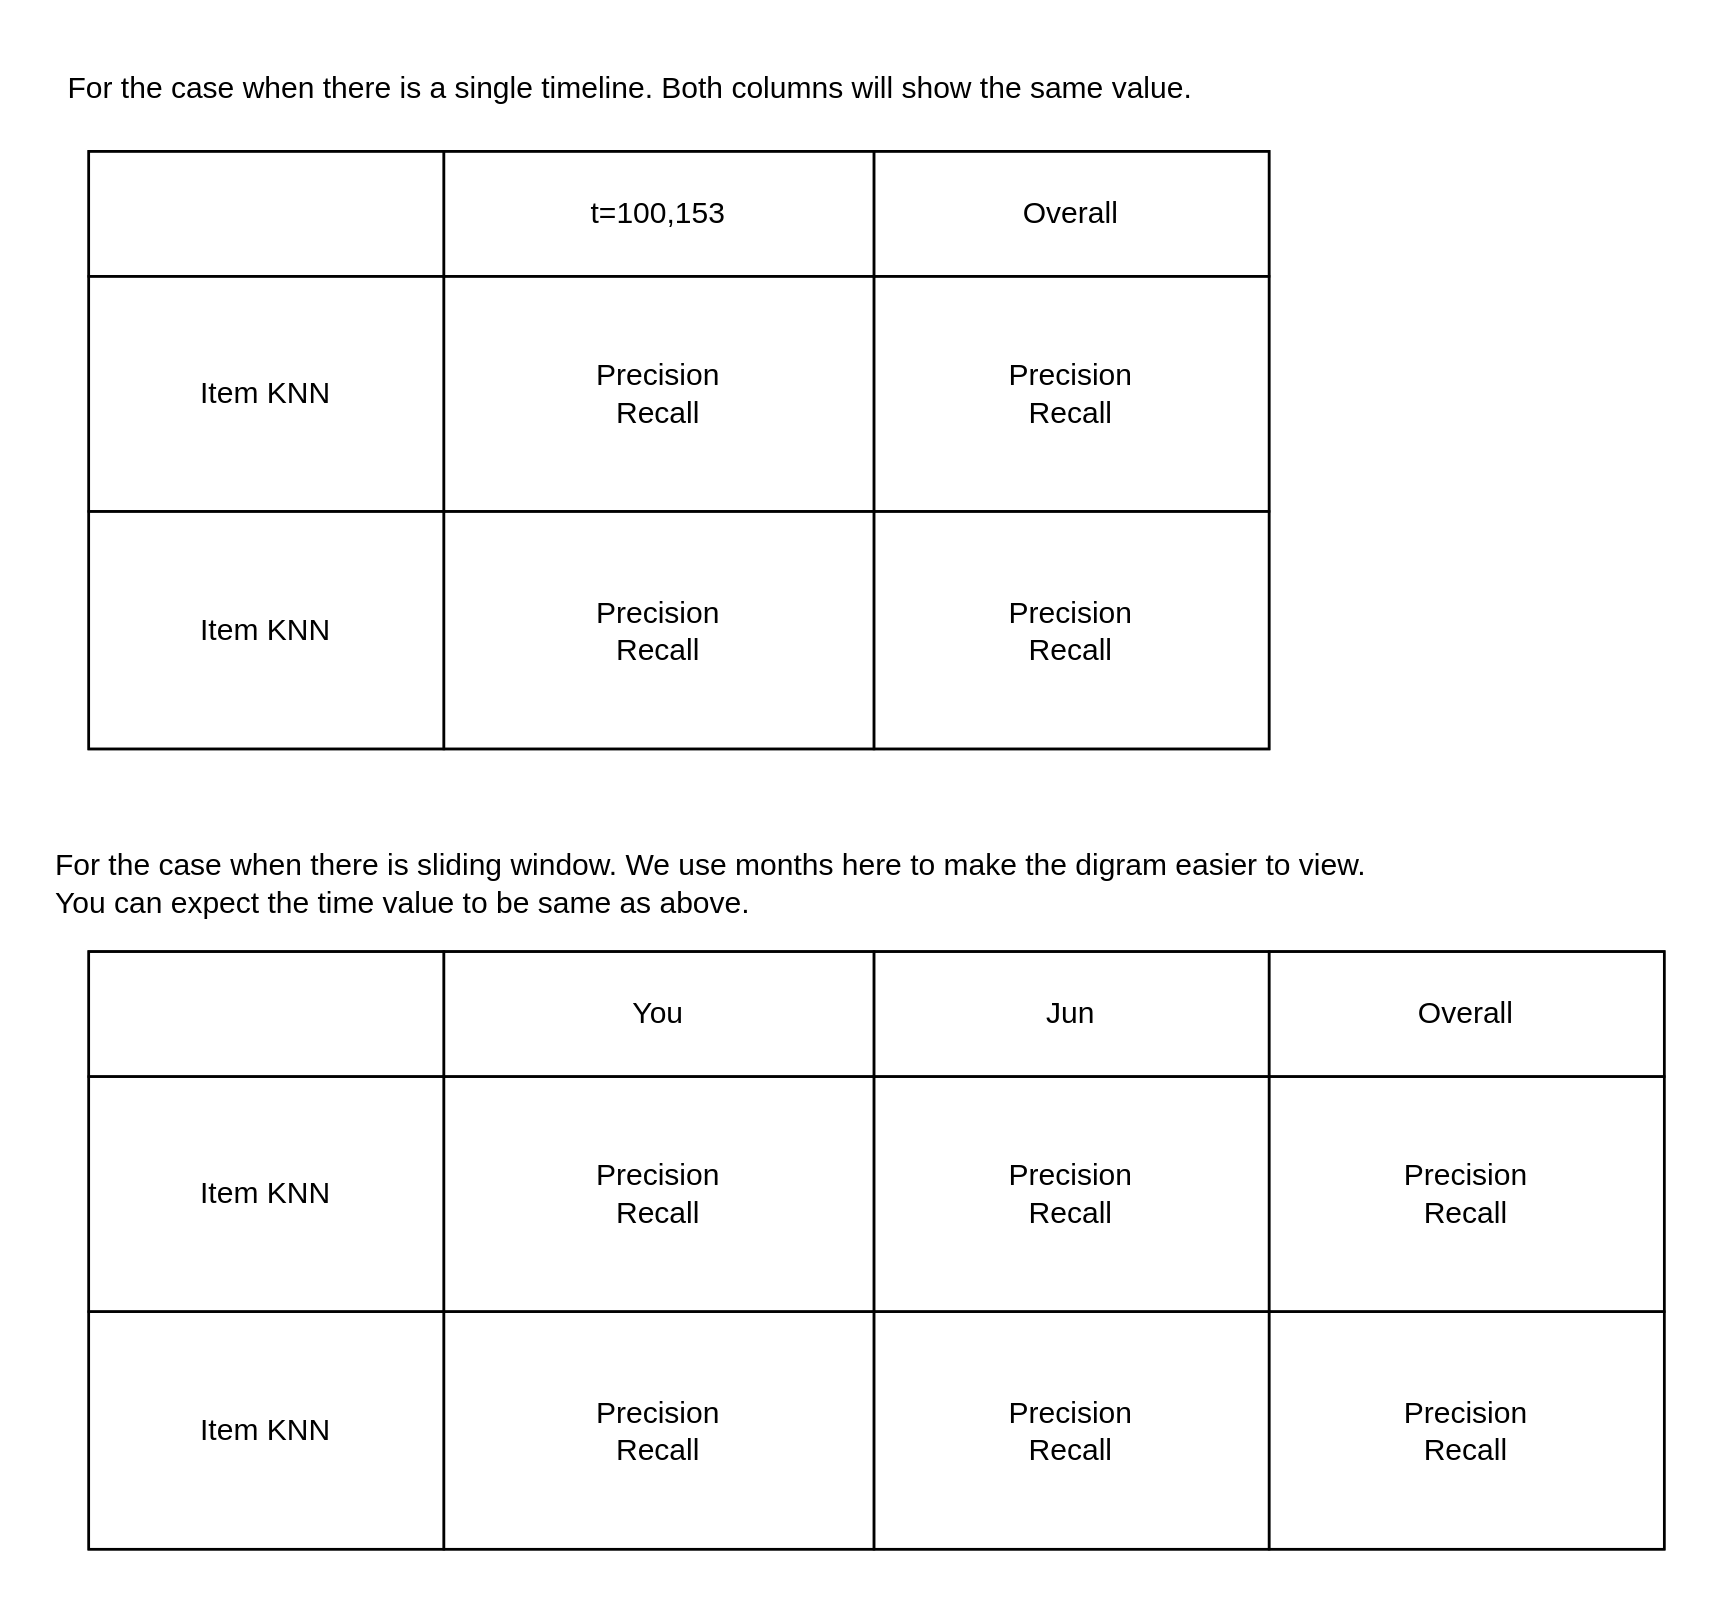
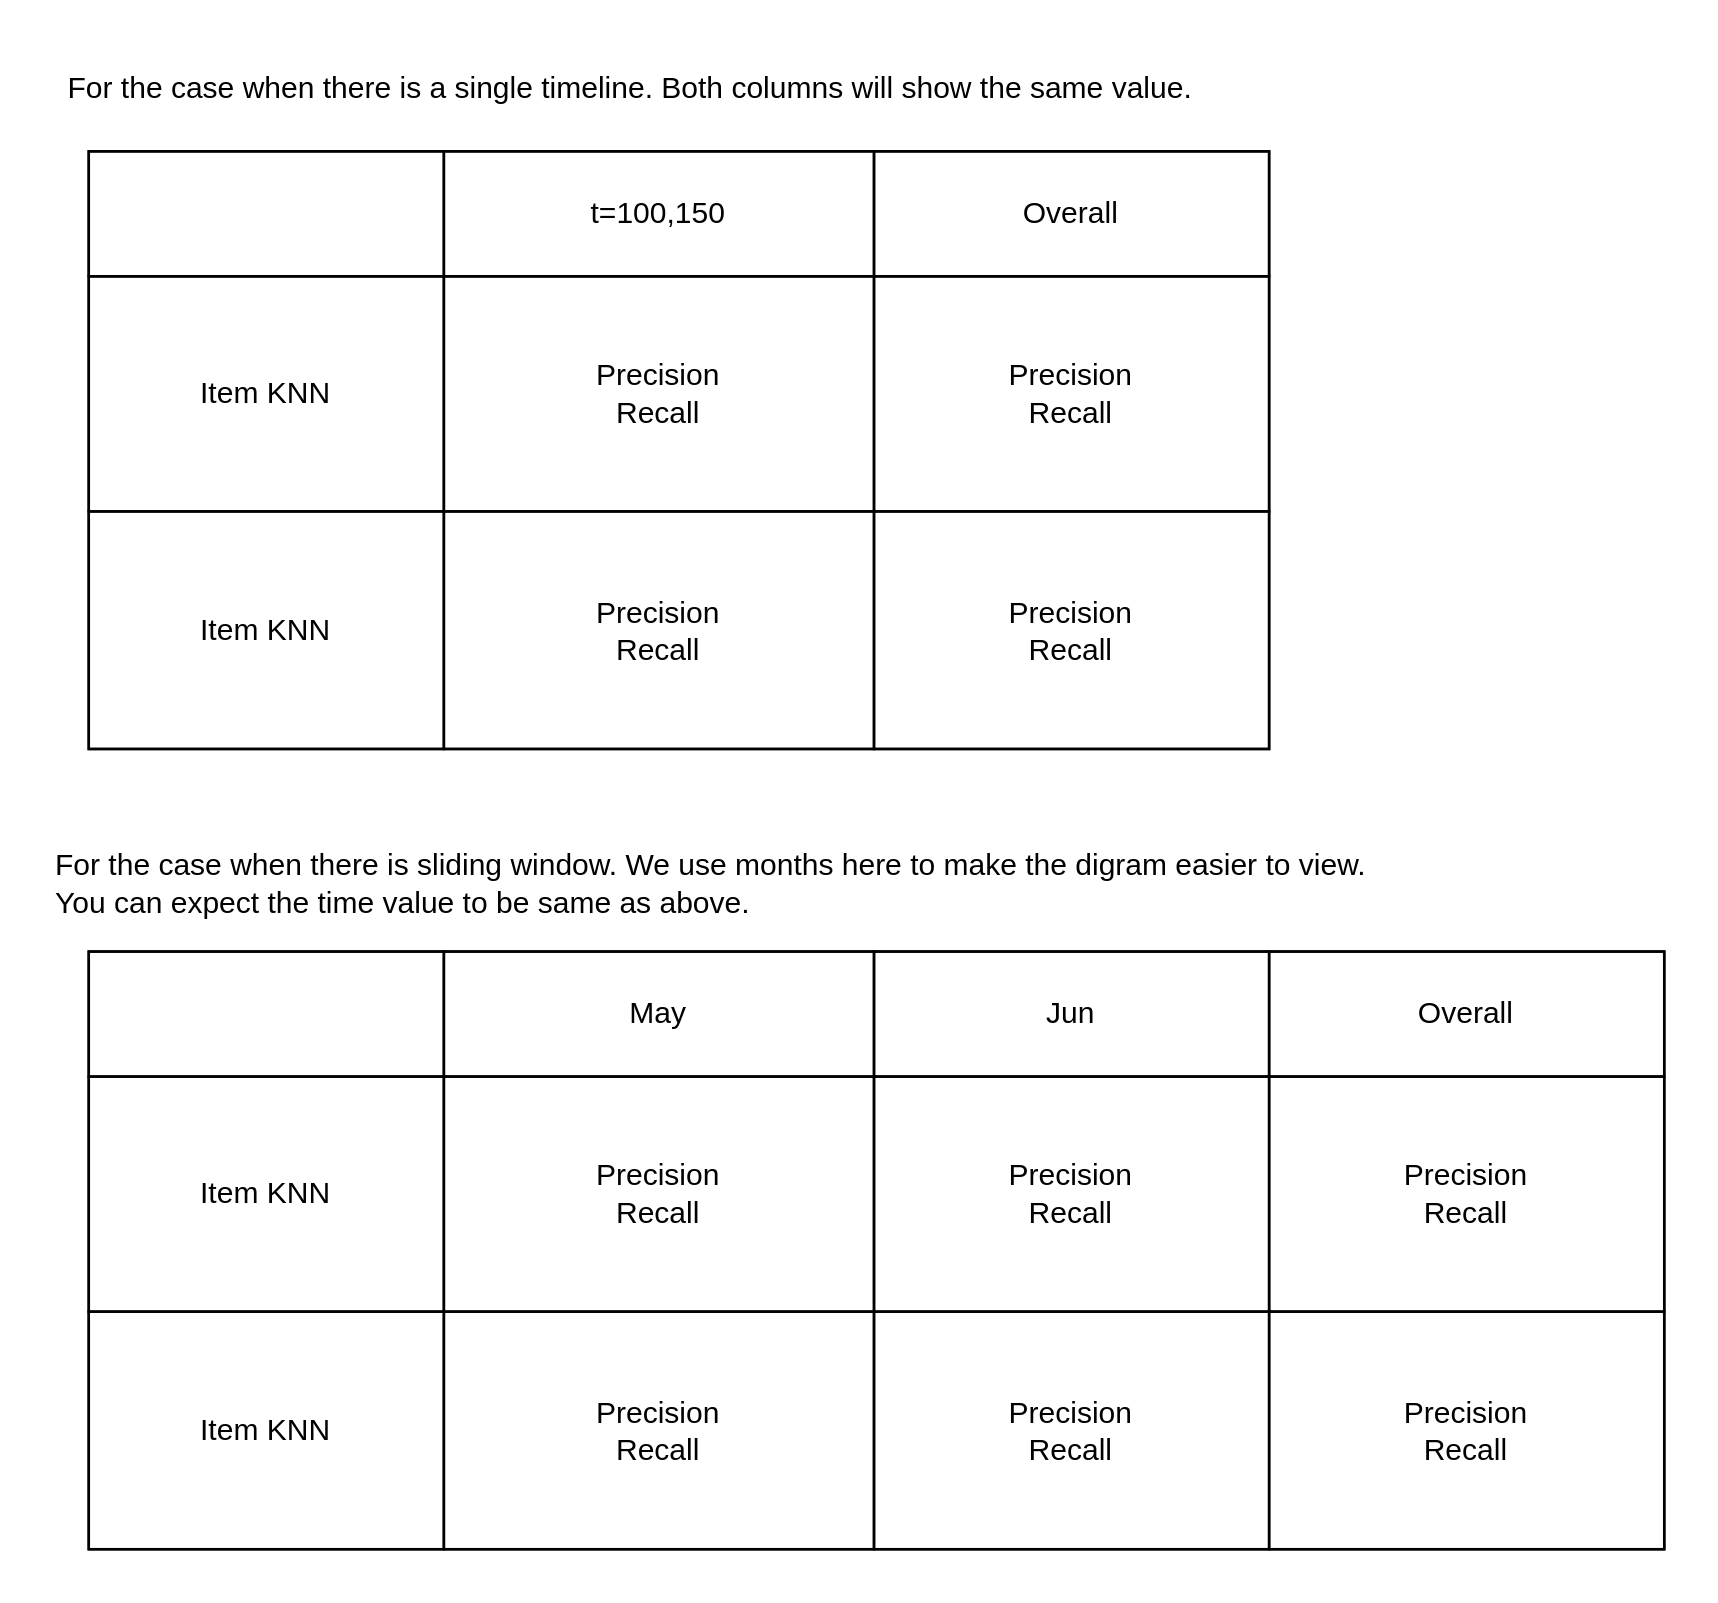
node "t=100,153": label "t=100,153" -> "t=100,150"
node "You": label "You" -> "May"
